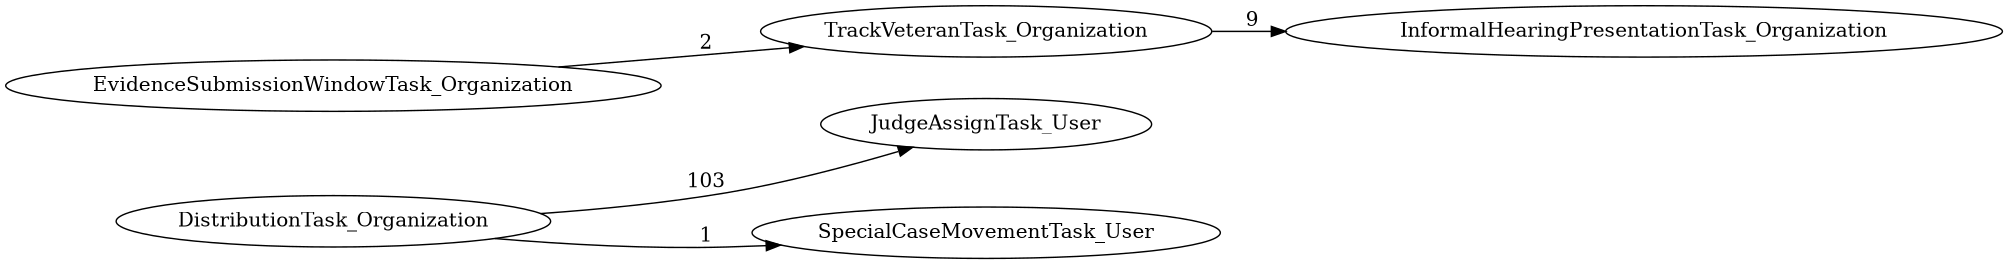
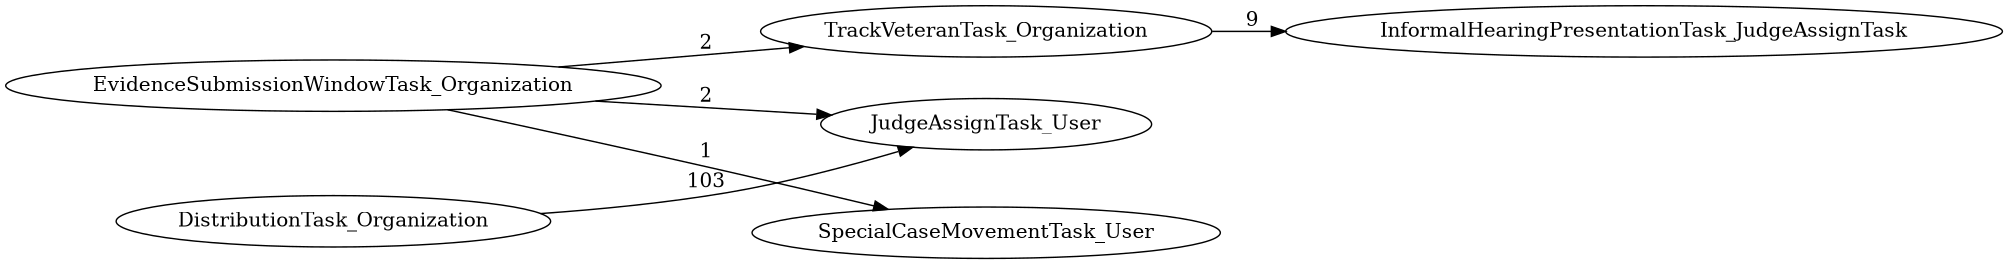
node "InformalHearingPresentationTask_Organization": label "InformalHearingPresentationTask_Organization" -> "InformalHearingPresentationTask_JudgeAssignTask"
edge "EvidenceSubmissionWindowTask_Organization" -> "JudgeAssignTask_User": added, label "2"
edge "DistributionTask_Organization" -> "SpecialCaseMovementTask_User": now "EvidenceSubmissionWindowTask_Organization" -> "SpecialCaseMovementTask_User"
